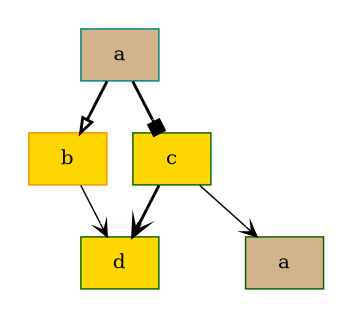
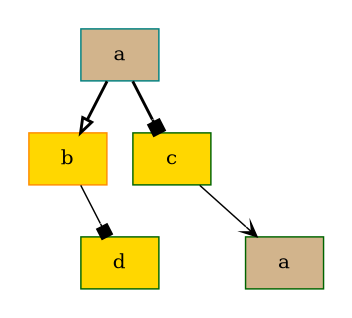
edge "b" -> "d": arrowhead vee -> box
edge "c" -> "d": removed
